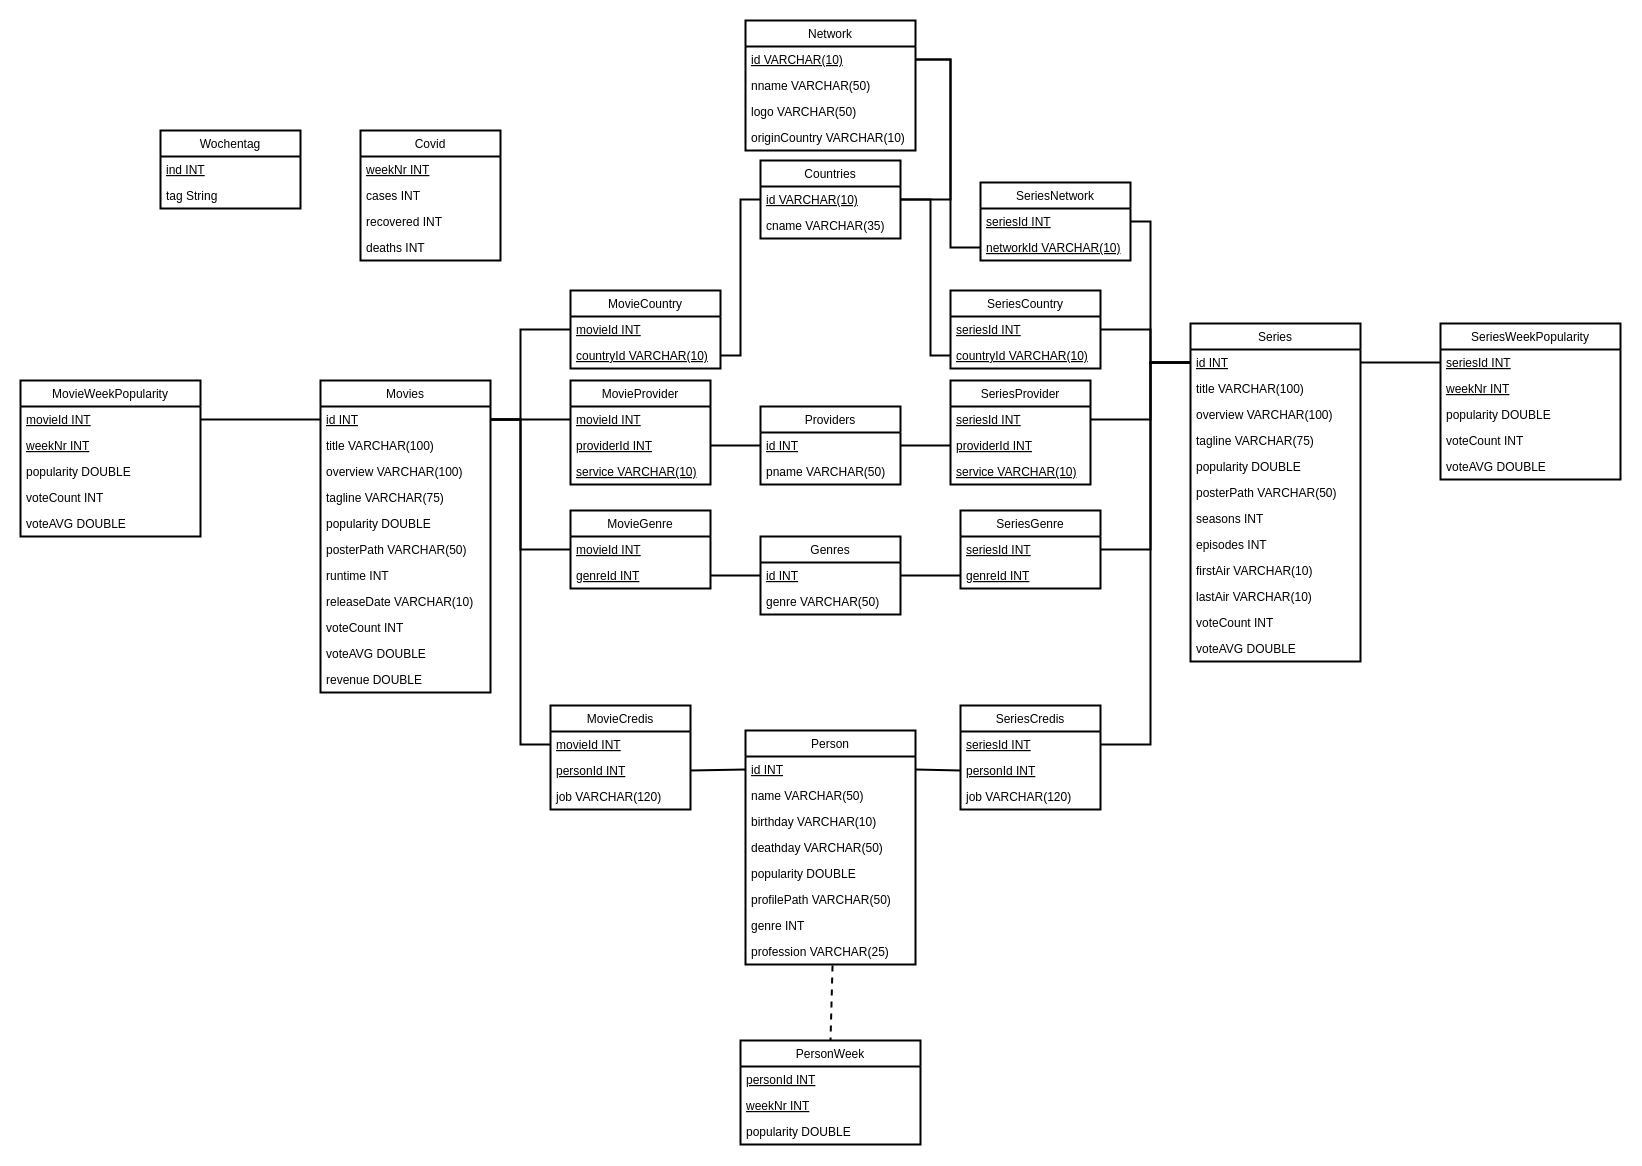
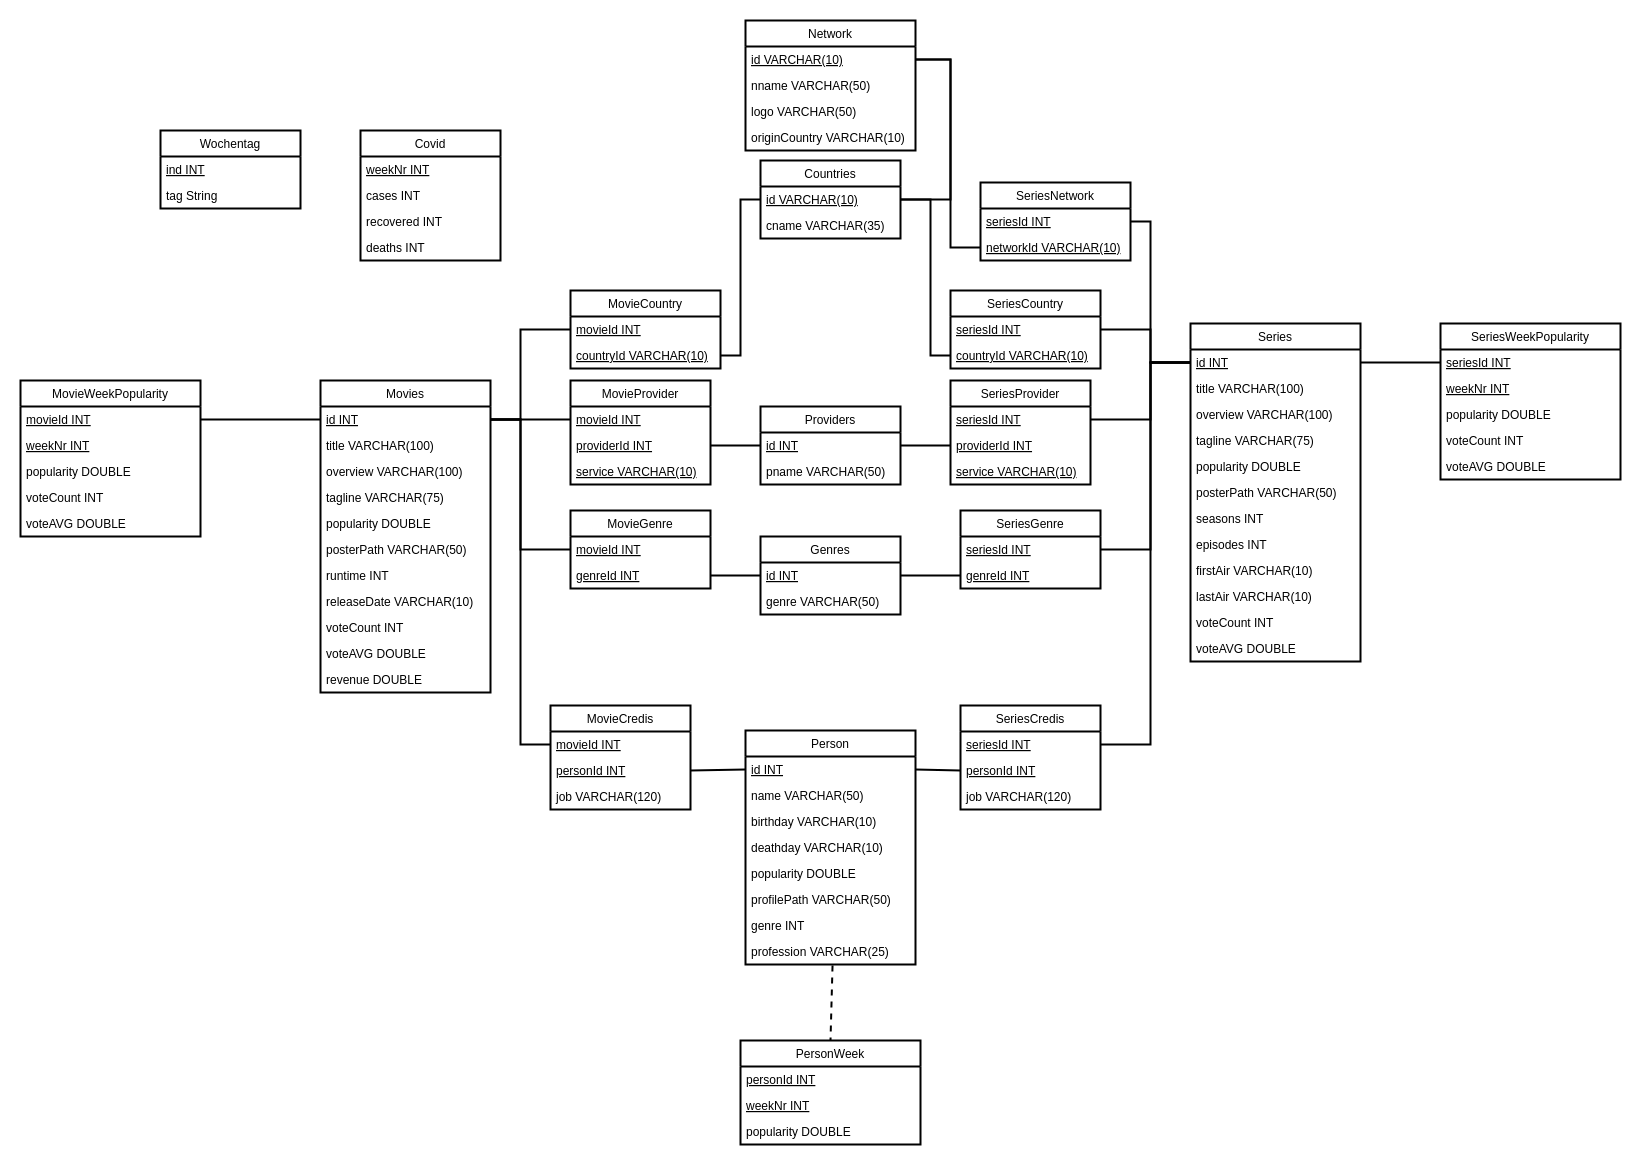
node "deathday VARCHAR(50)": label "deathday VARCHAR(50)" -> "deathday VARCHAR(10)"
